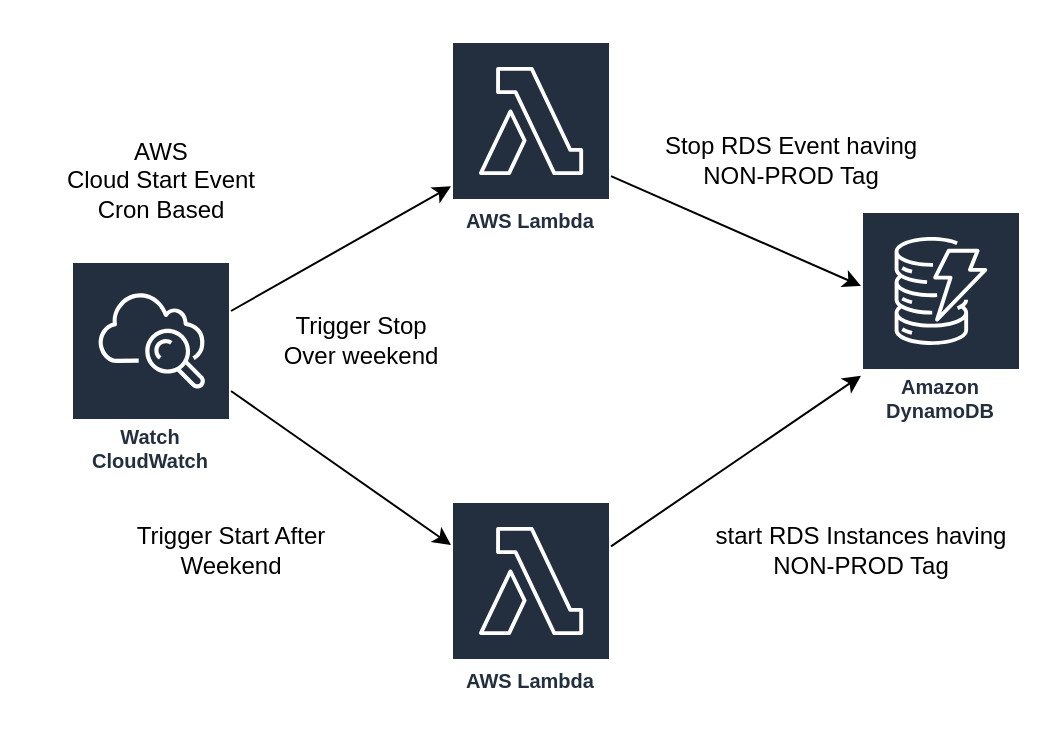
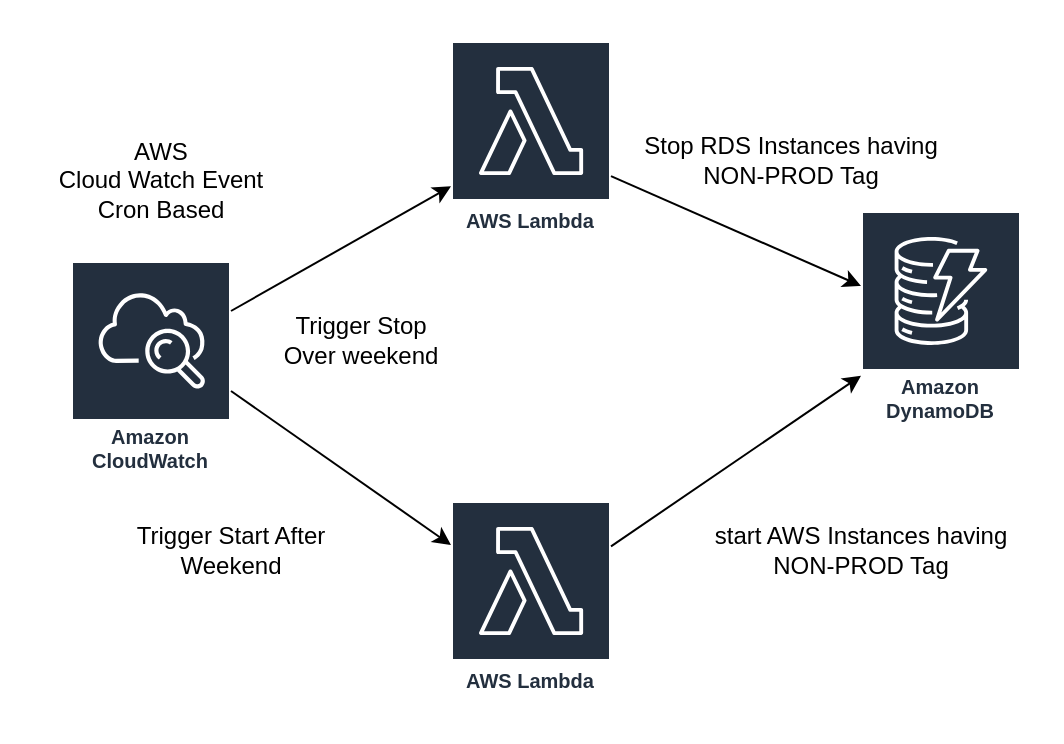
node "Stop RDS Event having NON-PROD Tag": label "Stop RDS Event having NON-PROD Tag" -> "Stop RDS Instances having NON-PROD Tag"
node "AWS Cloud Start Event Cron Based": label "AWS Cloud Start Event Cron Based" -> "AWS Cloud Watch Event Cron Based"
node "Watch CloudWatch": label "Watch CloudWatch" -> "Amazon CloudWatch"
node "start RDS Instances having NON-PROD Tag": label "start RDS Instances having NON-PROD Tag" -> "start AWS Instances having NON-PROD Tag"
